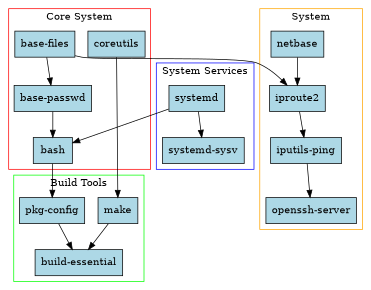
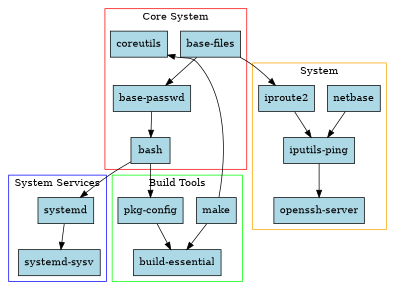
edge "netbase" -> "iproute2": now "netbase" -> "iputils-ping"
edge "coreutils" -> "make": reversed
edge "systemd" -> "bash": reversed
